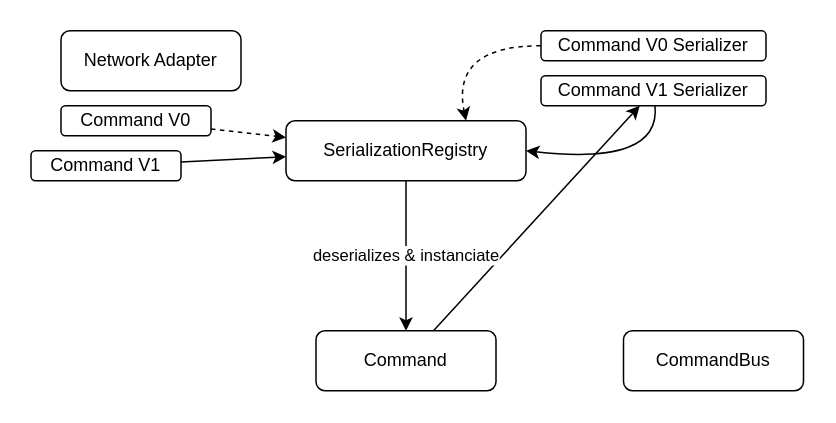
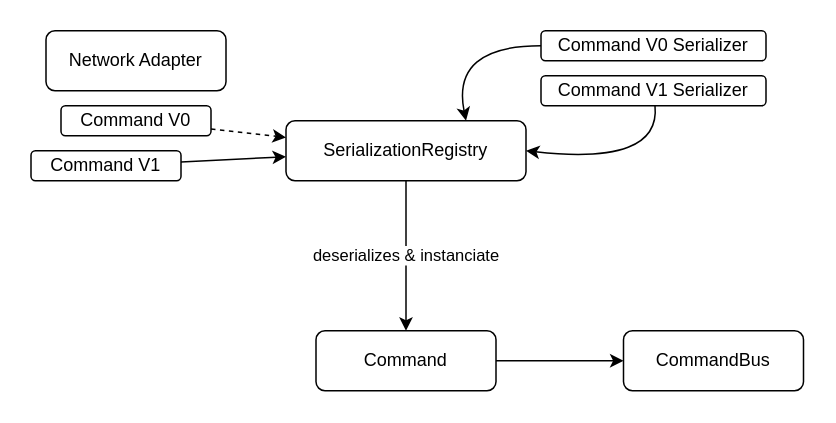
edge "Command V0 Serializer" -> "SerializationRegistry": style dashed -> solid
node "Network Adapter": moved (151, 61) -> (136, 61)
edge "Command" -> "Command V1 Serializer": now "Command" -> "CommandBus"
